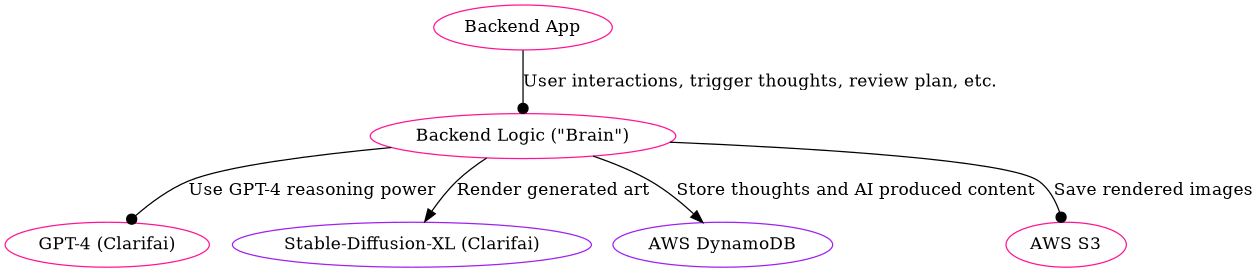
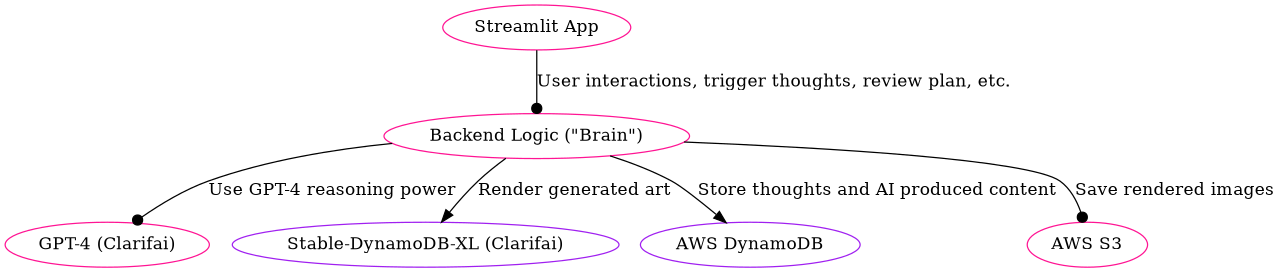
node "Backend App": label "Backend App" -> "Streamlit App"
node "Stable-Diffusion-XL (Clarifai)": label "Stable-Diffusion-XL (Clarifai)" -> "Stable-DynamoDB-XL (Clarifai)"
